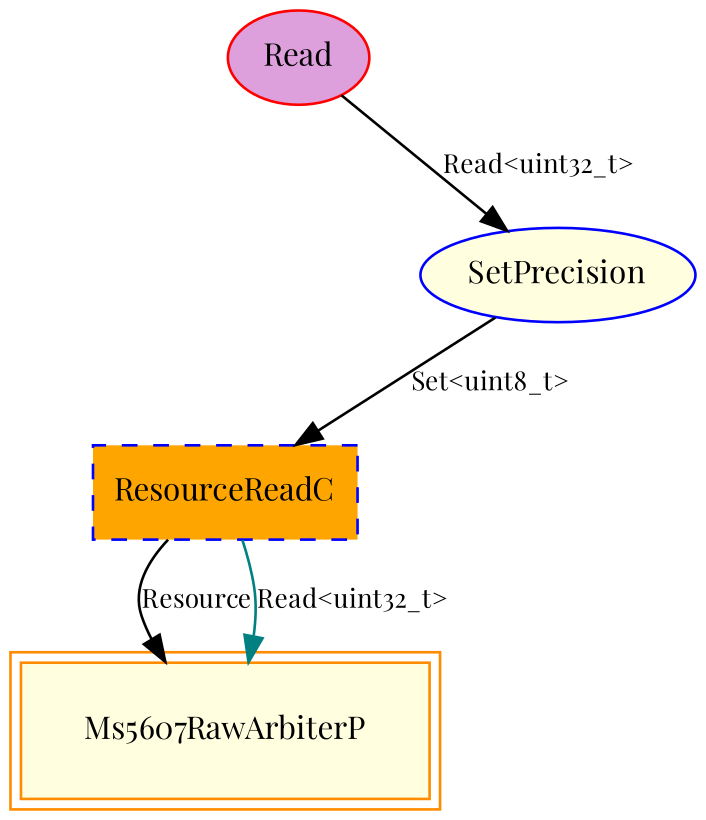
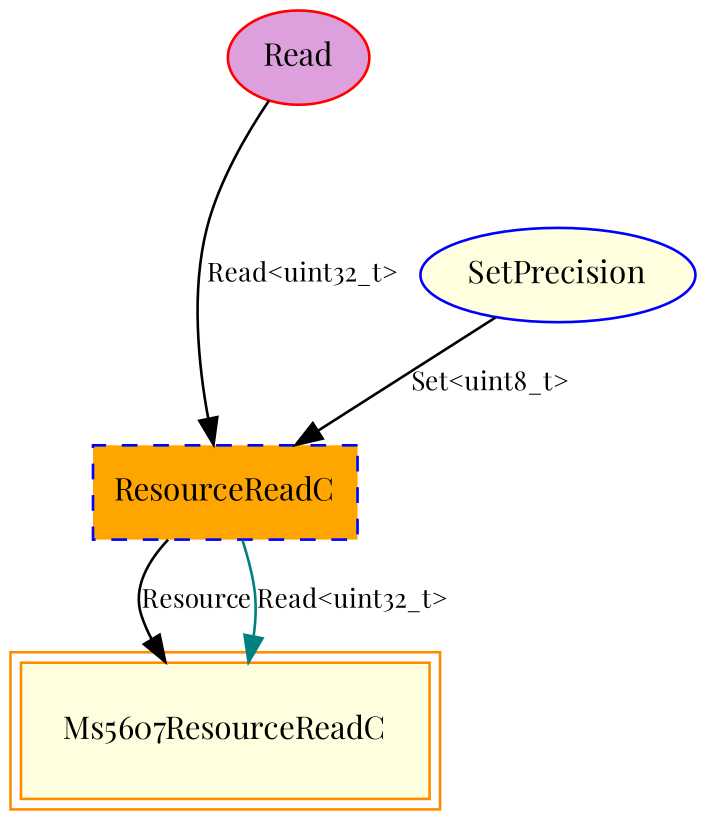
edge "Read" -> "SetPrecision": now "Read" -> "ResourceReadC"
node "Ms5607RawArbiterP": label "Ms5607RawArbiterP" -> "Ms5607ResourceReadC"
